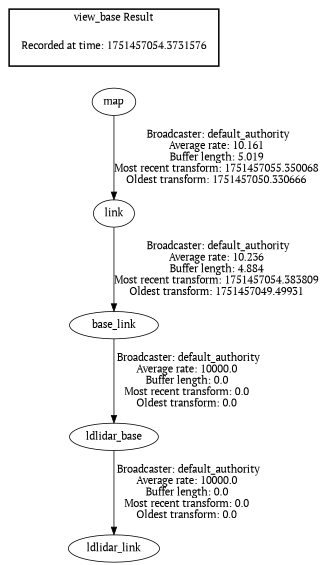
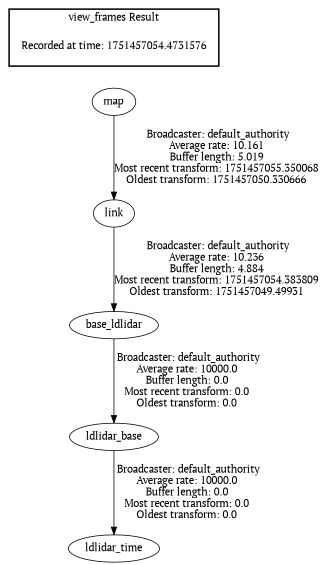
cluster "view_base Result": label "view_base Result" -> "view_frames Result"
node "Recorded at time: 1751457054.3731576": label "Recorded at time: 1751457054.3731576" -> "Recorded at time: 1751457054.4731576"
node "base_link": label "base_link" -> "base_ldlidar"
node "ldlidar_link": label "ldlidar_link" -> "ldlidar_time"
